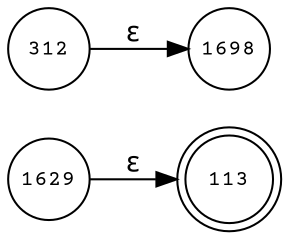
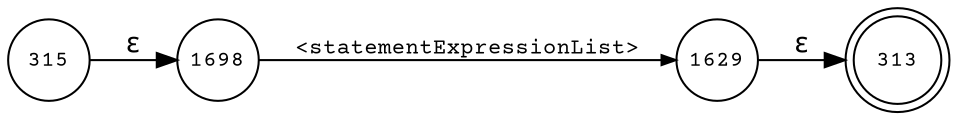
node "312": label "312" -> "315"
edge "1698" -> "1629": added, label "<statementExpressionList>"
node "113": label "113" -> "313"
